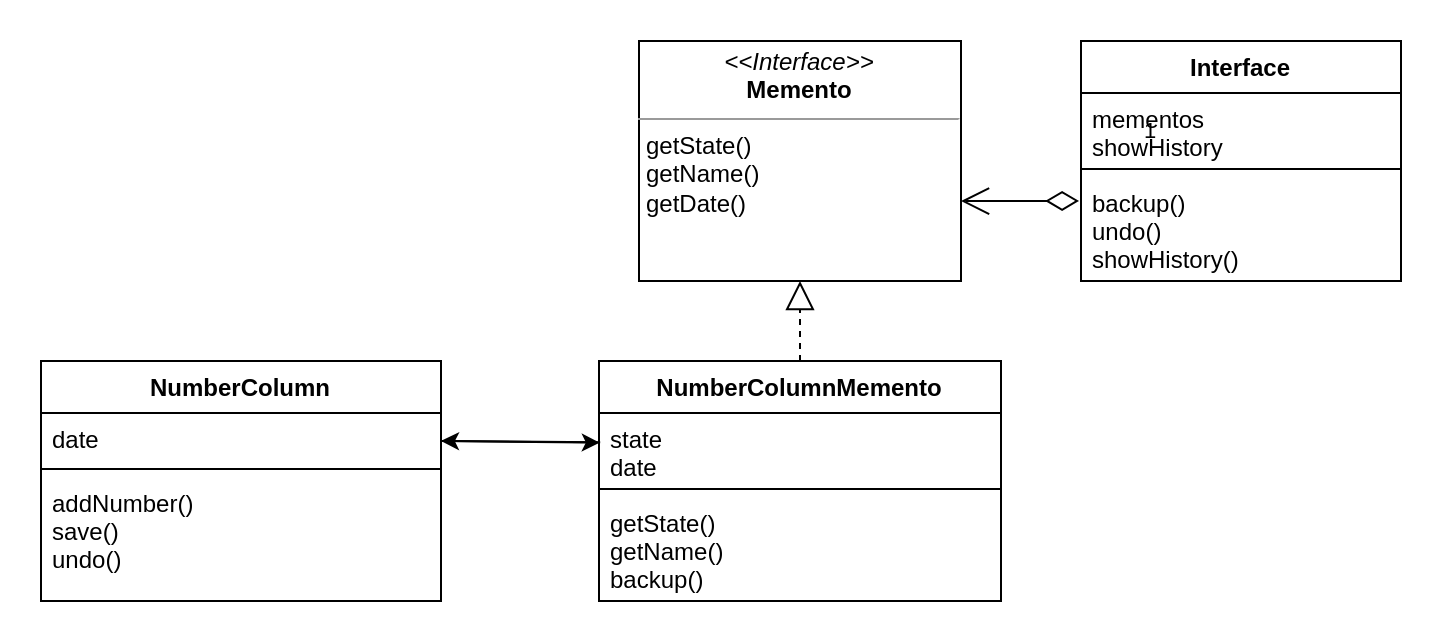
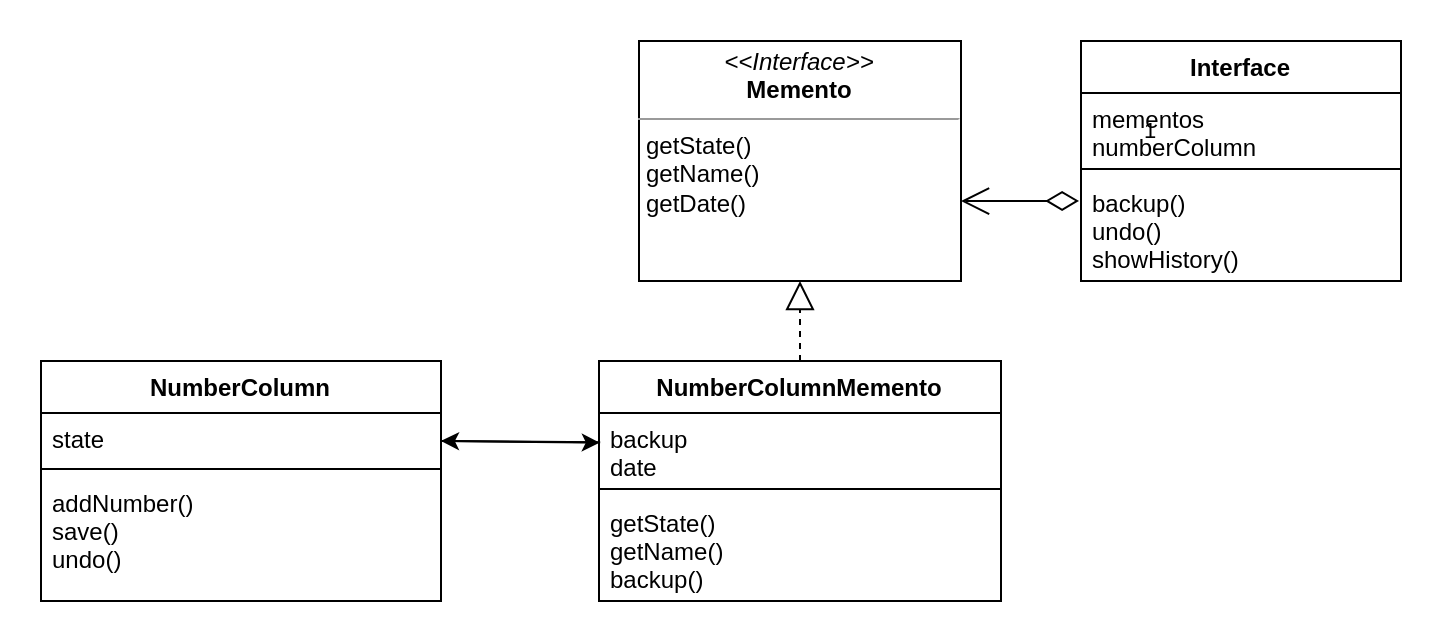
node "mementos showHistory": label "mementos showHistory" -> "mementos numberColumn"
node "date": label "date" -> "state"
node "state date": label "state date" -> "backup date"
